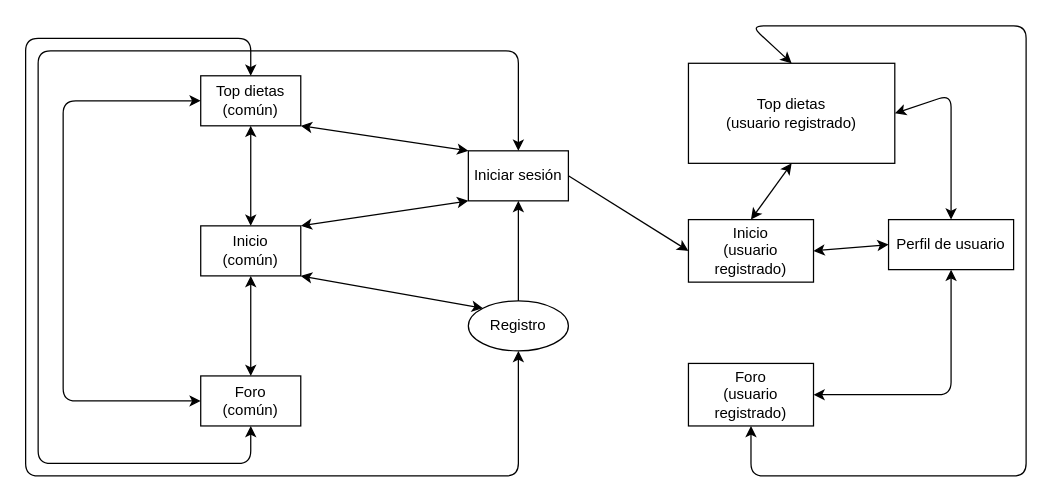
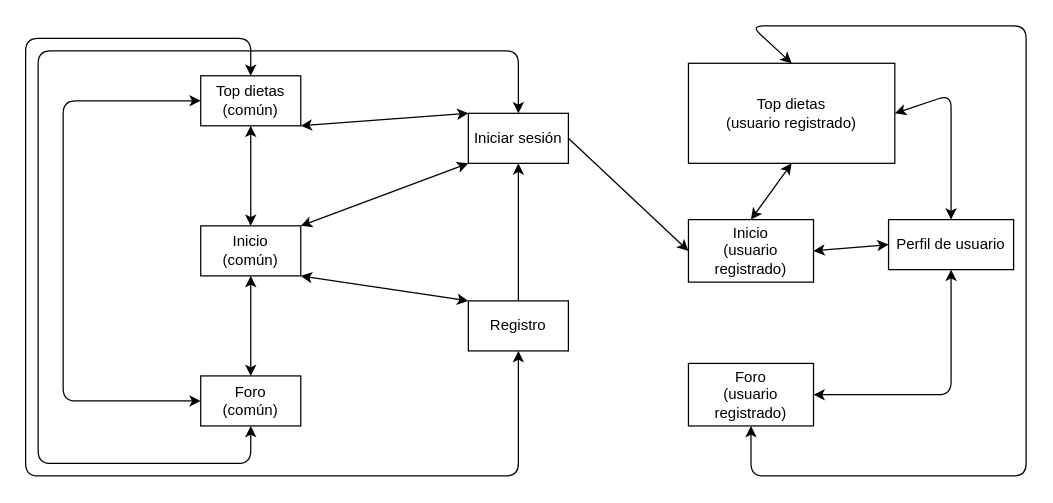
node "Iniciar sesión": moved (518, 176) -> (518, 138)
node "Registro": shape ellipse -> rectangle
